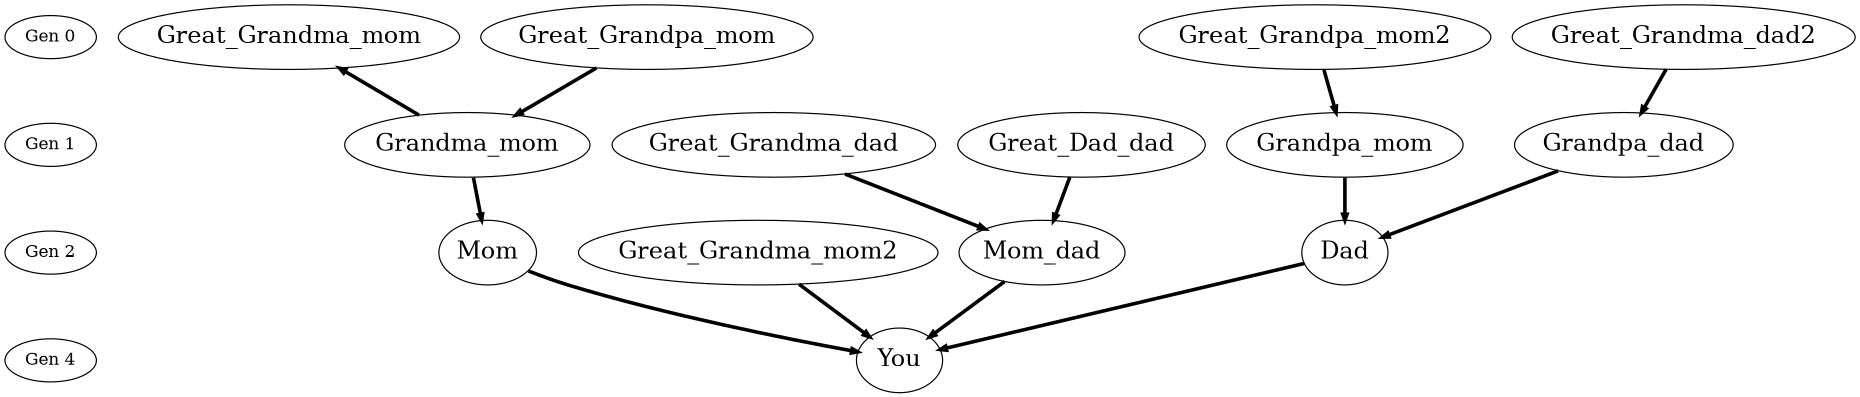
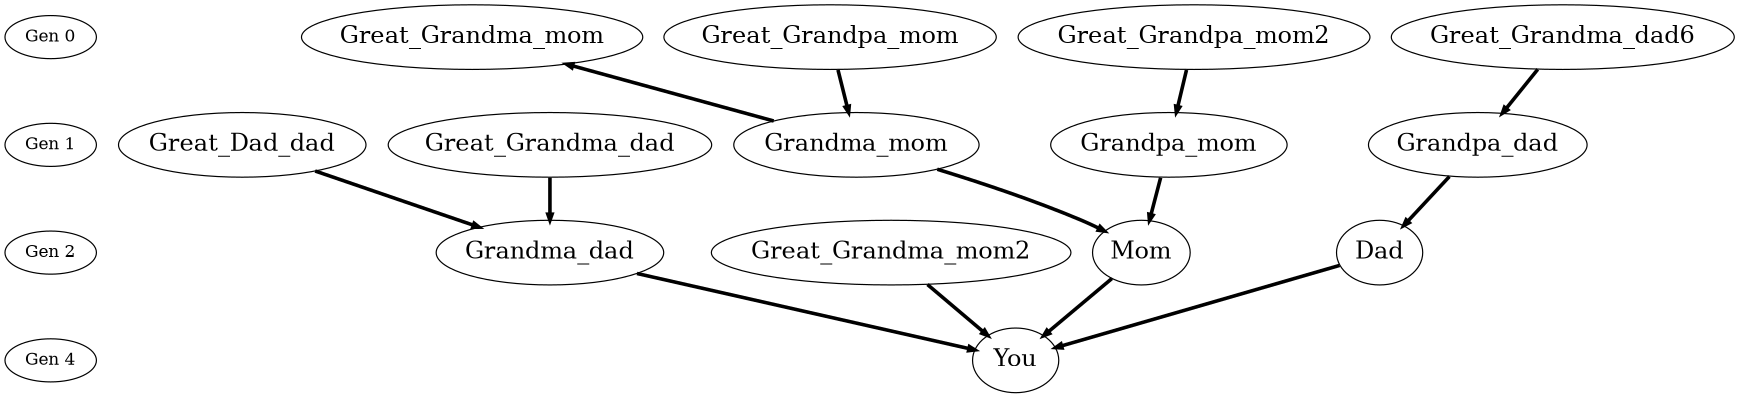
node "Great_Grandma_dad2": label "Great_Grandma_dad2" -> "Great_Grandma_dad6"
edge "Grandpa_mom" -> "Dad": now "Grandpa_mom" -> "Mom"
node "Mom_dad": label "Mom_dad" -> "Grandma_dad"
